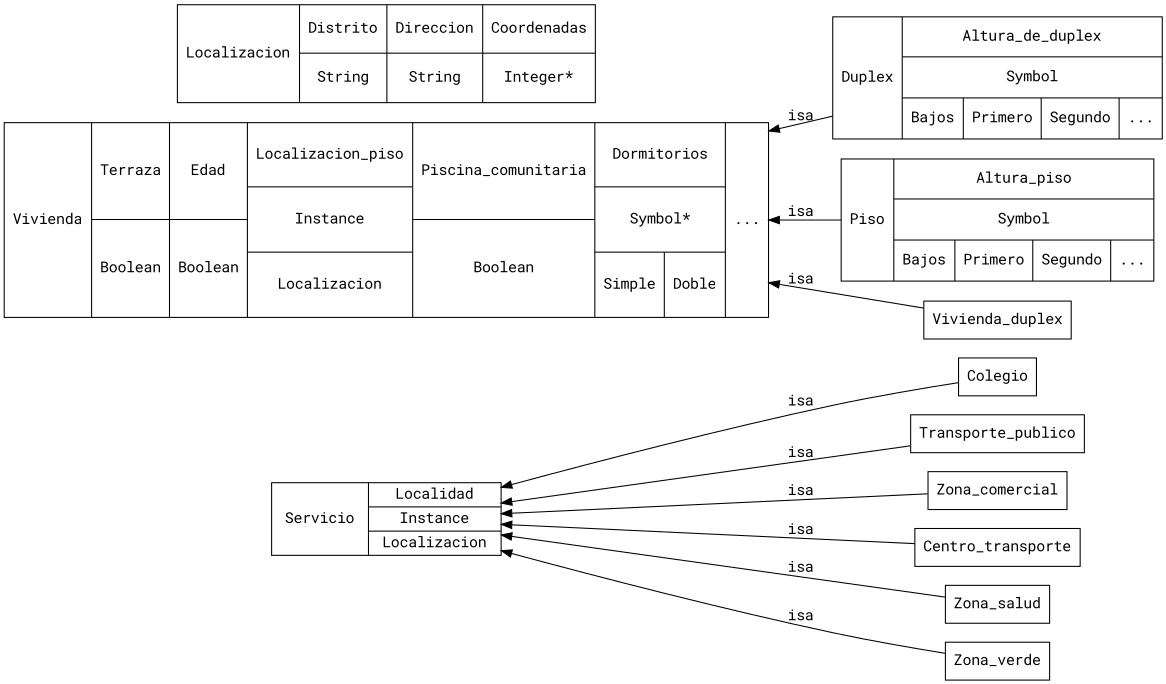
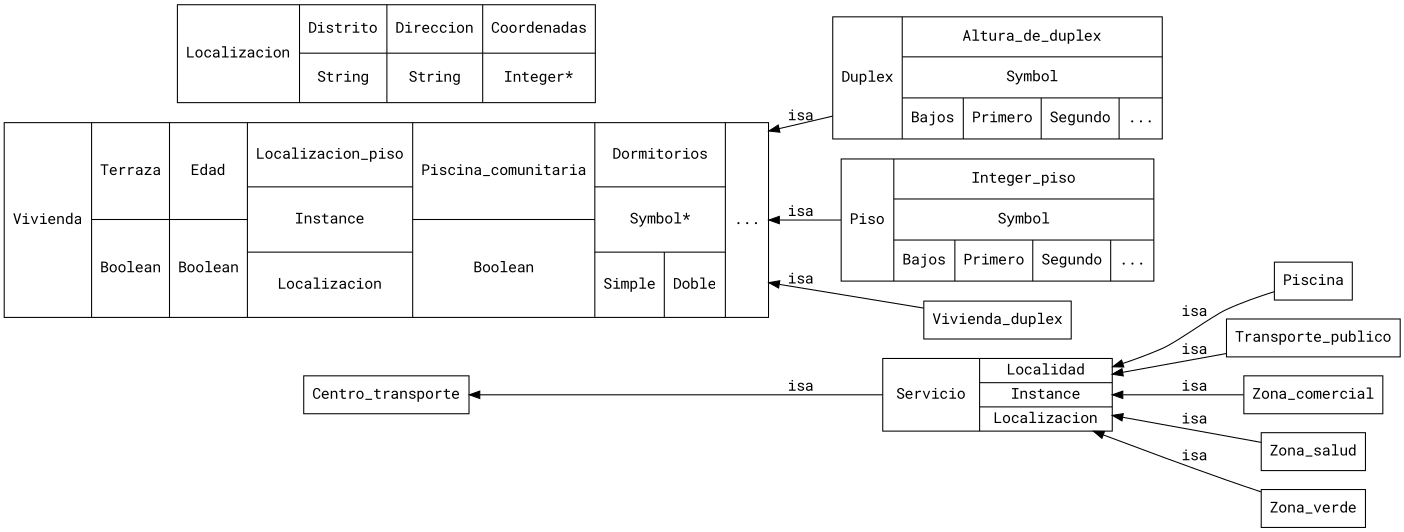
node "Piso": text "Altura_piso" -> "Integer_piso"
node "Colegio": label "Colegio" -> "Piscina"
edge "Centro_transporte" -> "Servicio": reversed
